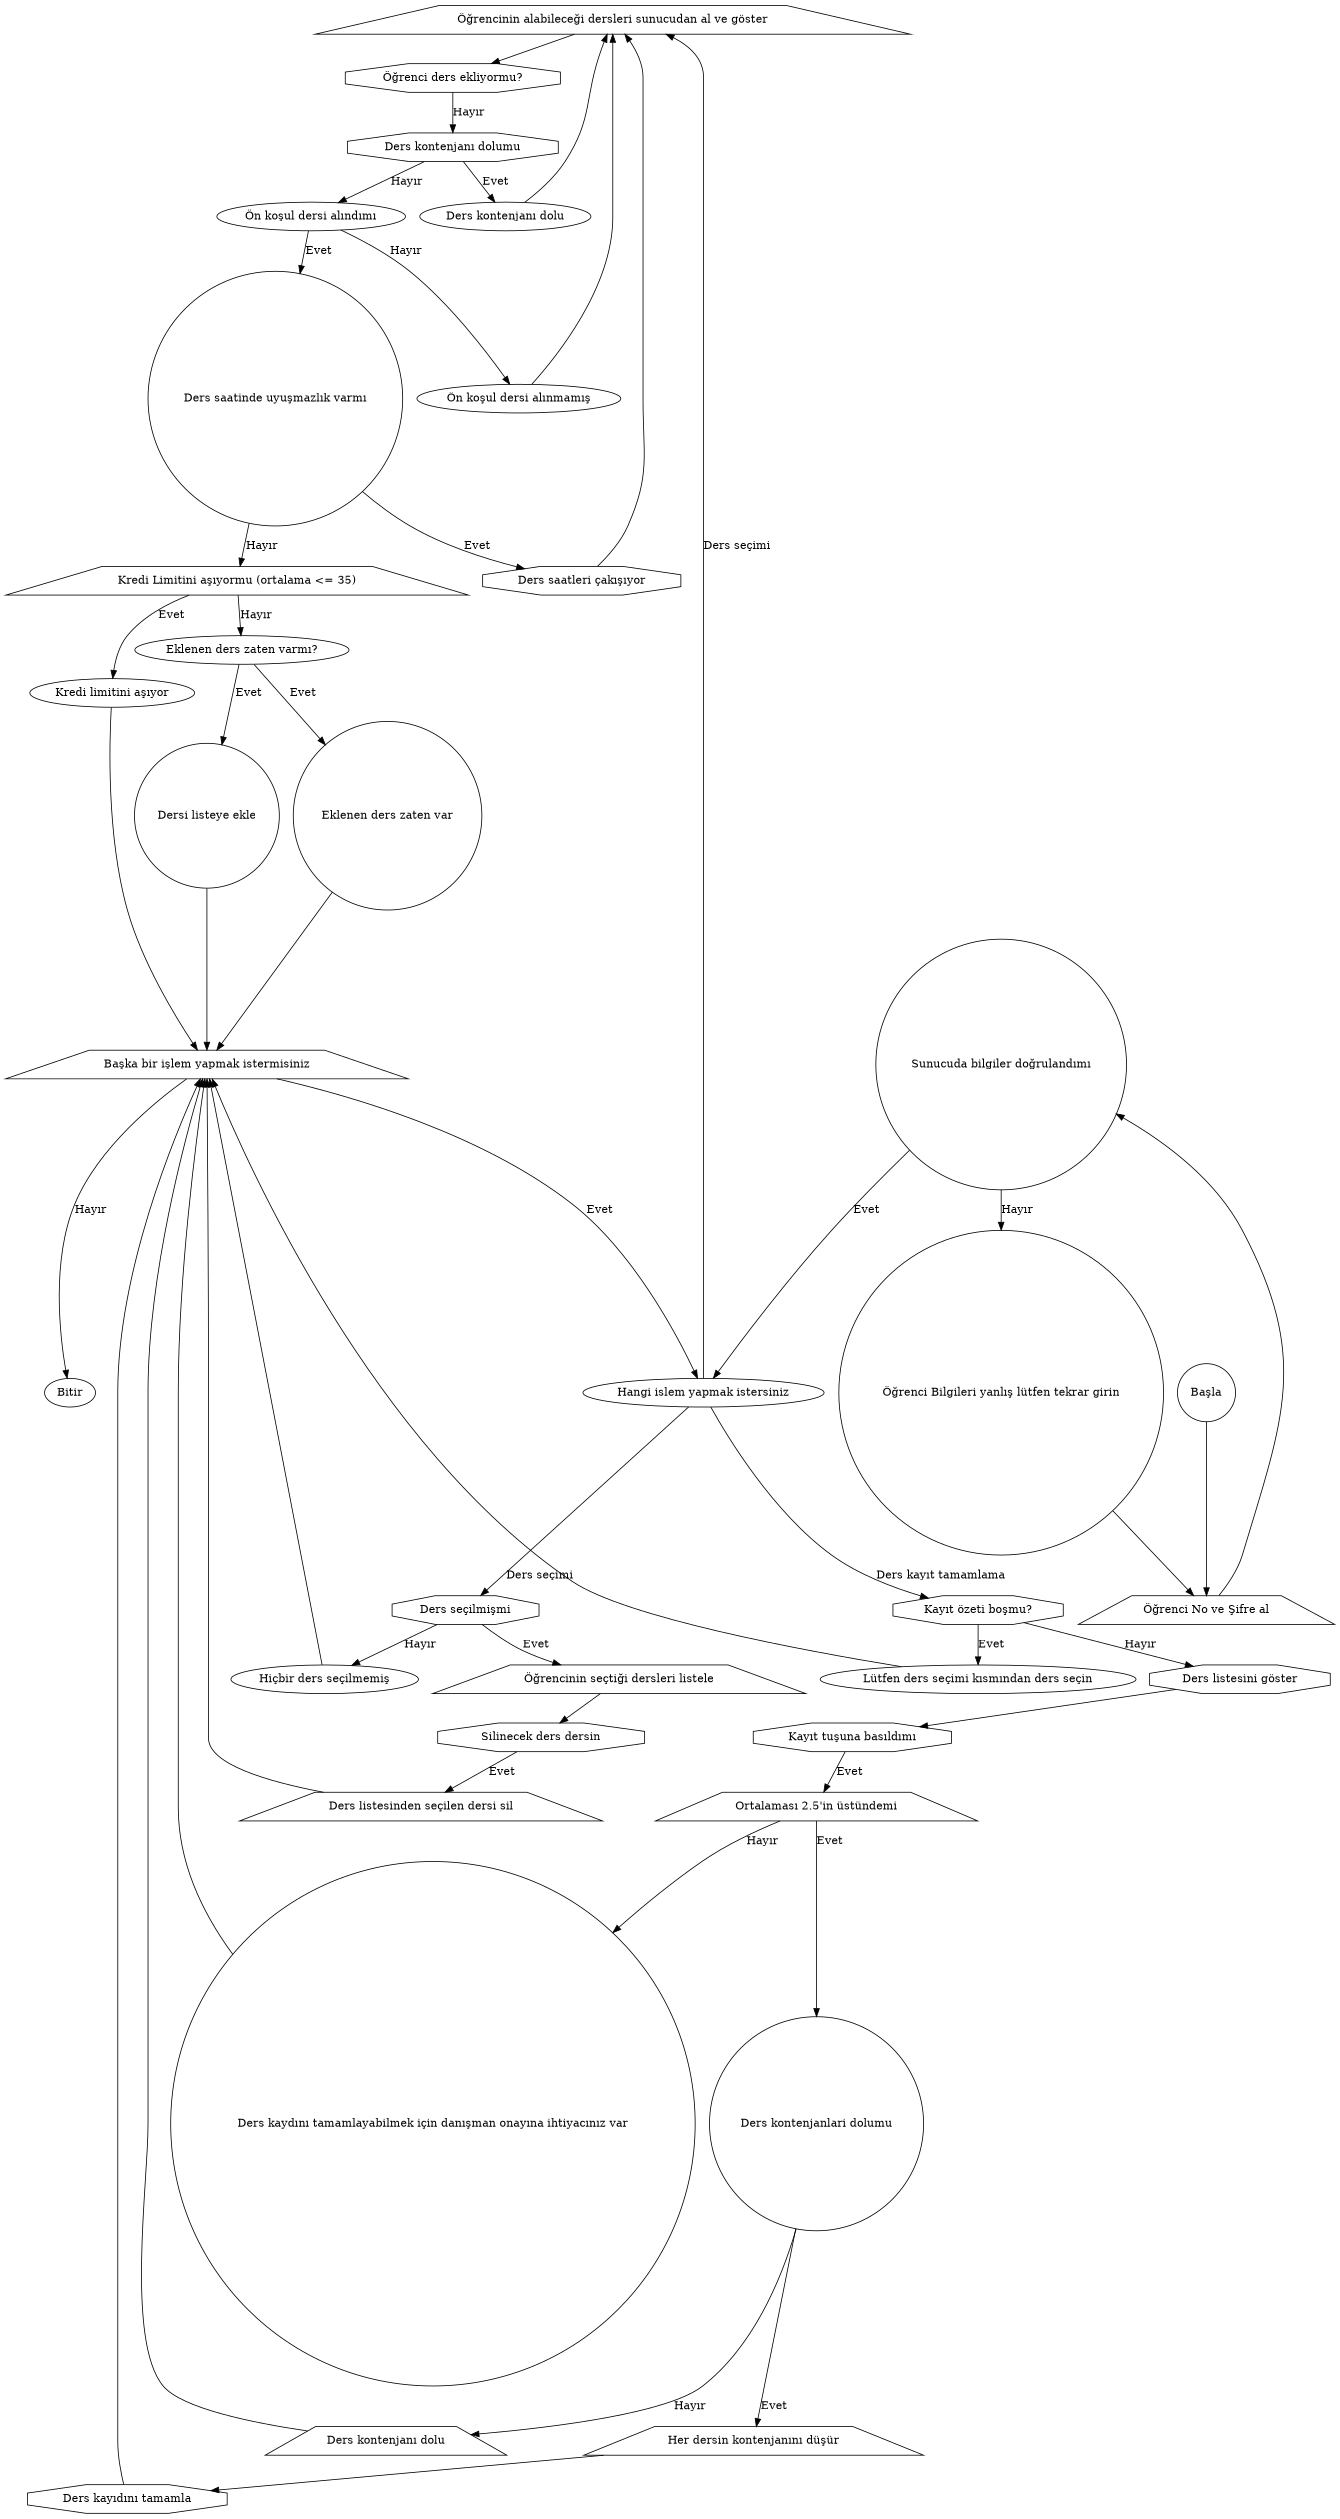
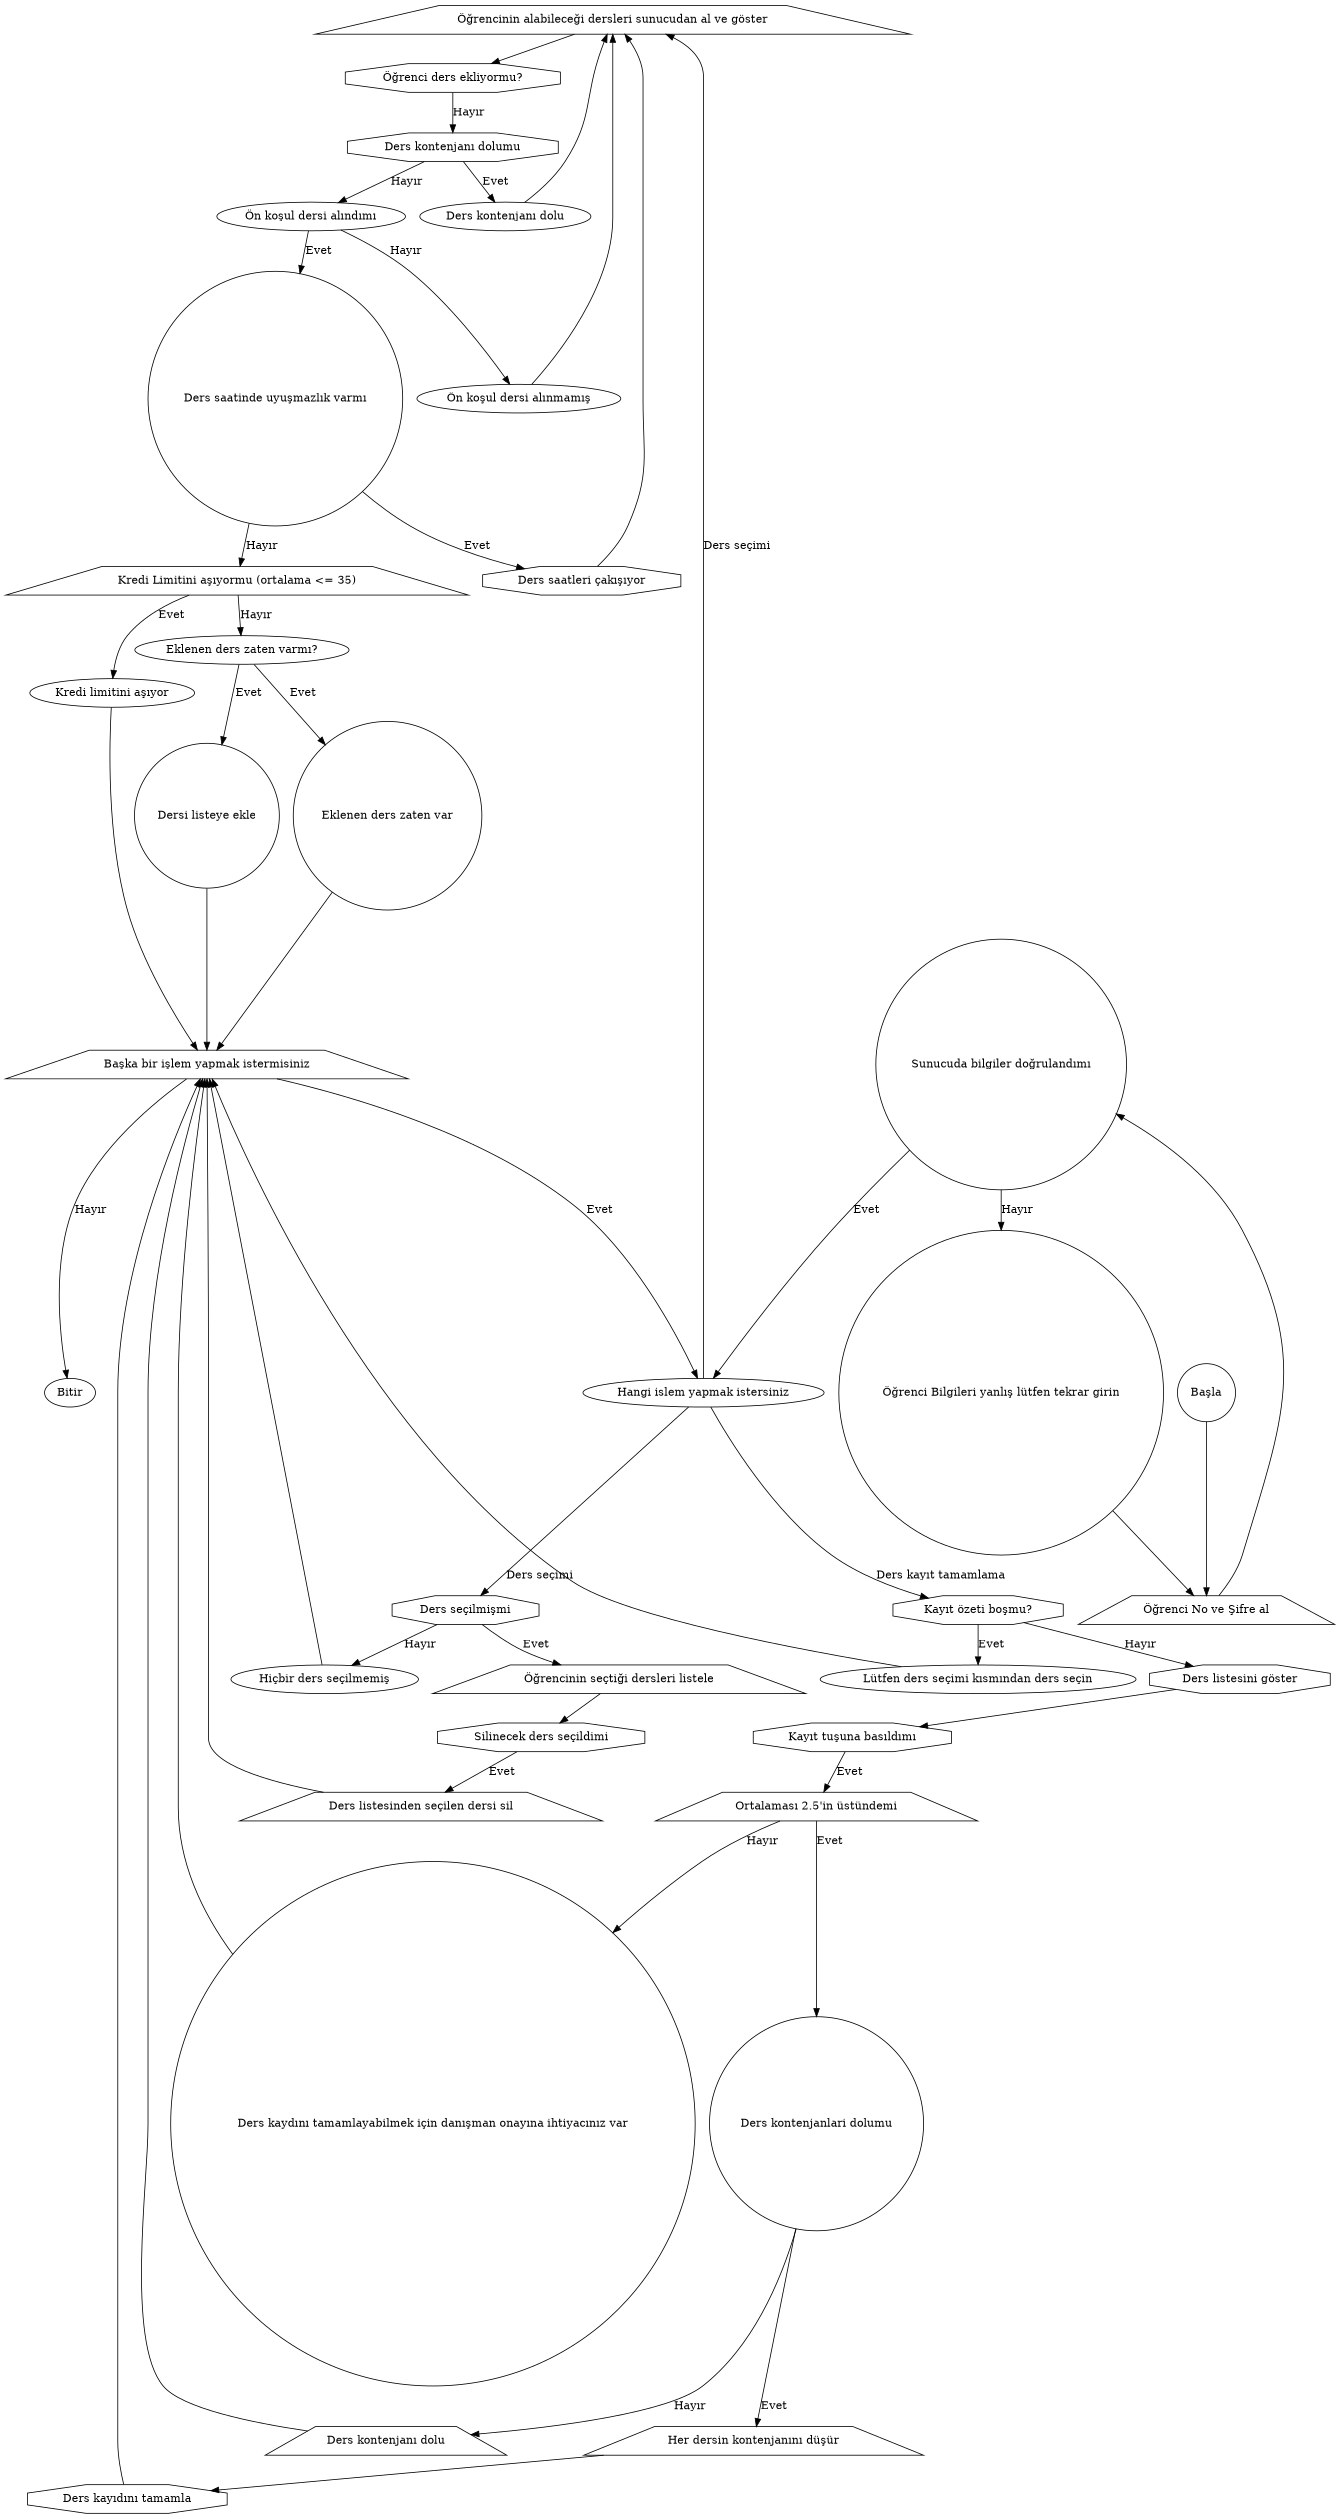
node "Silinecek ders dersin": label "Silinecek ders dersin" -> "Silinecek ders seçildimi"
